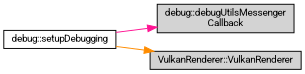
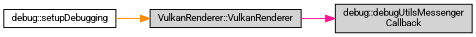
edge "debug::setupDebugging" -> "debug::debugUtilsMessenger Callback": now "VulkanRenderer::VulkanRenderer" -> "debug::debugUtilsMessenger Callback"
